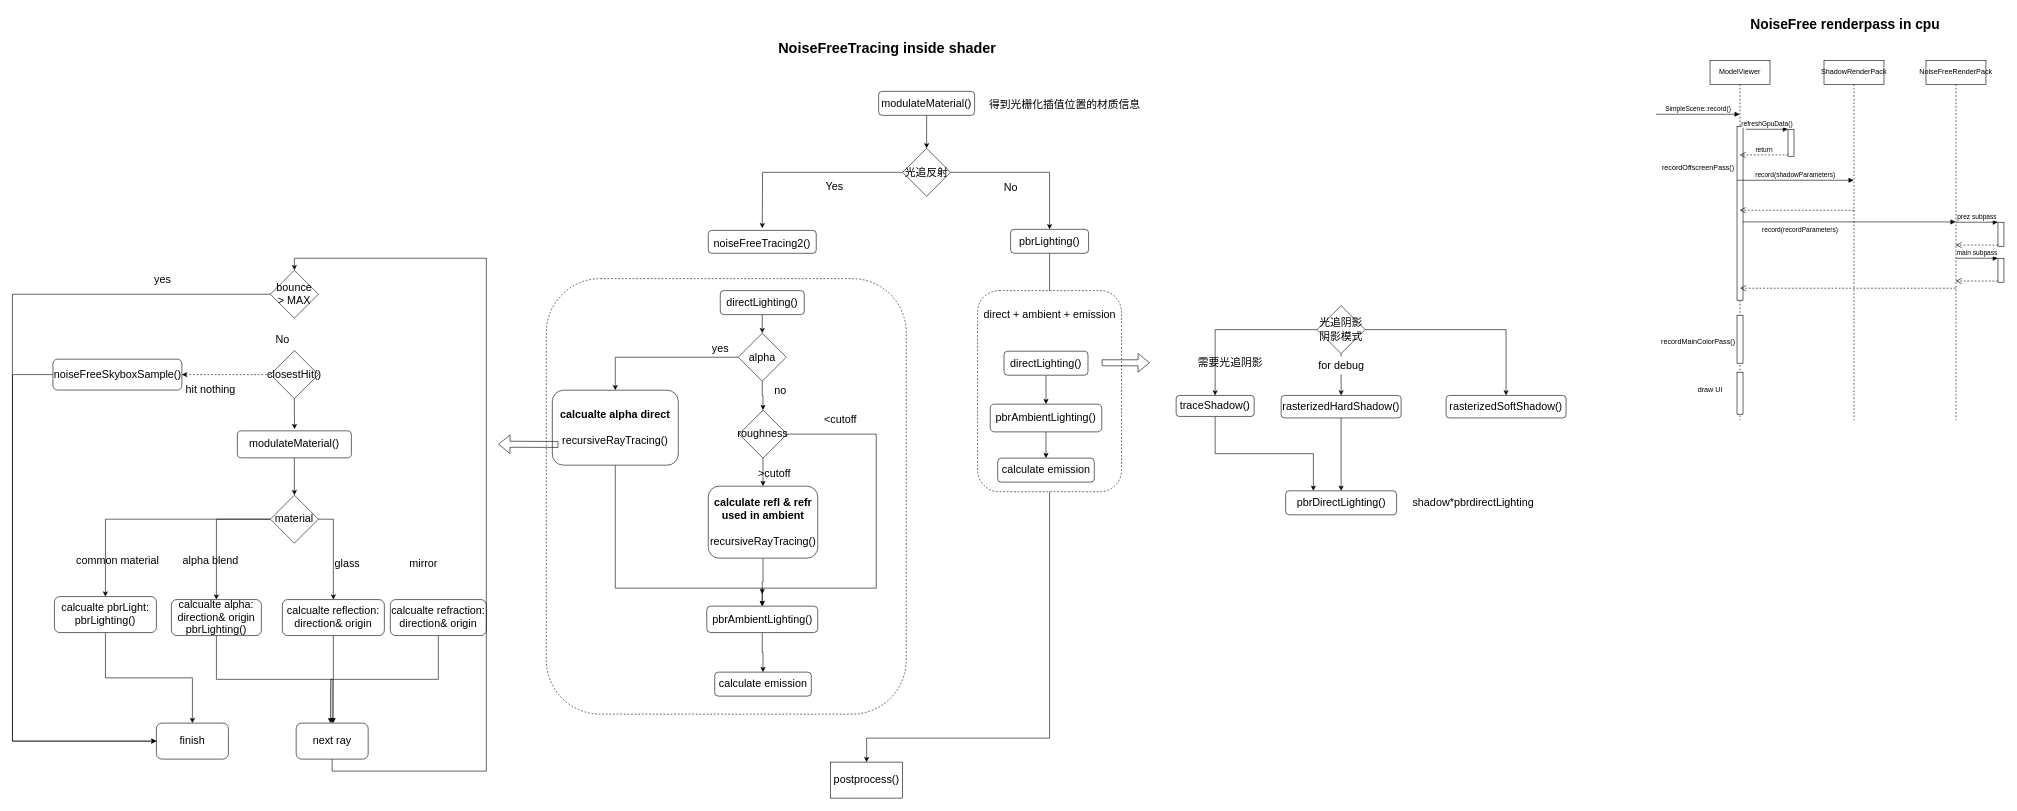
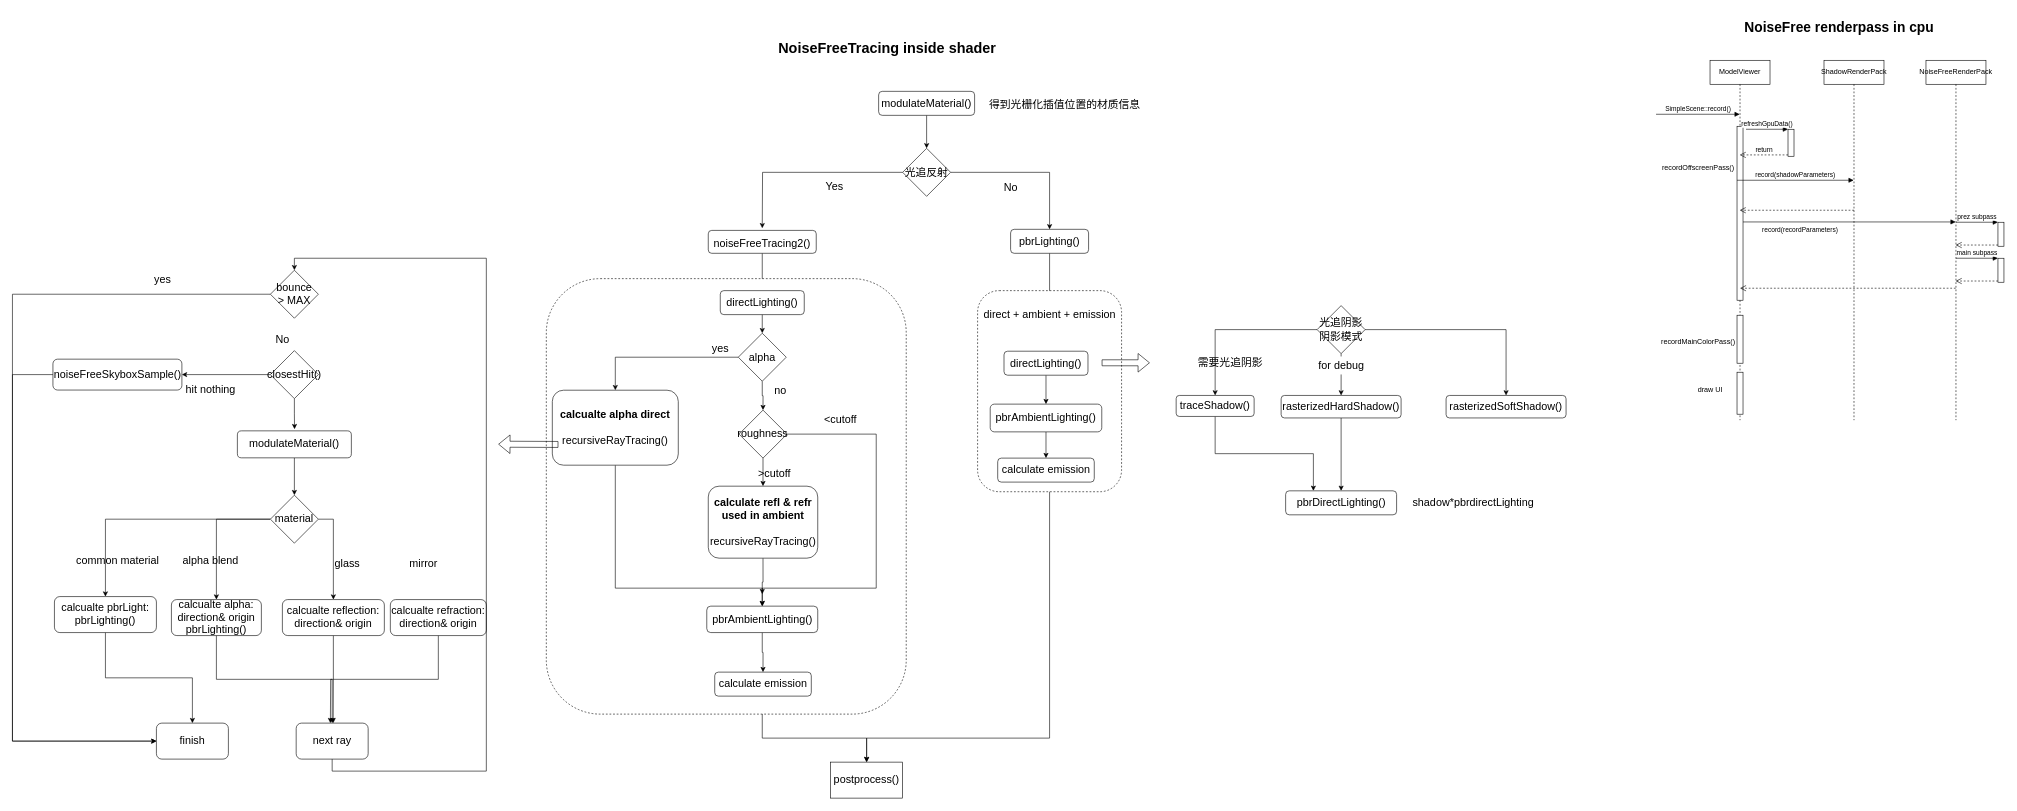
node "NoiseFree renderpass in cpu": moved (1845, 24) -> (1839, 27)
edge "closestHit()" -> "noiseFreeSkyboxSample()": style dashed -> solid
edge "noiseFreeTracing2()" -> "postprocess()": added
